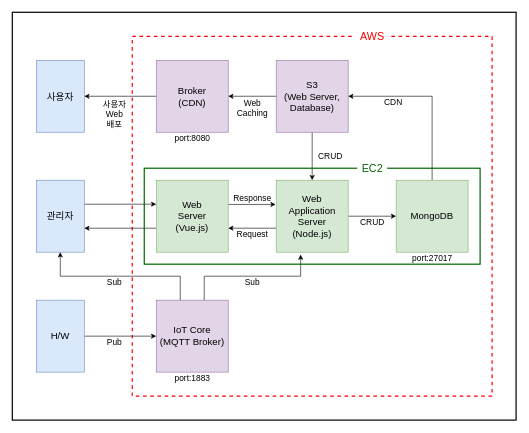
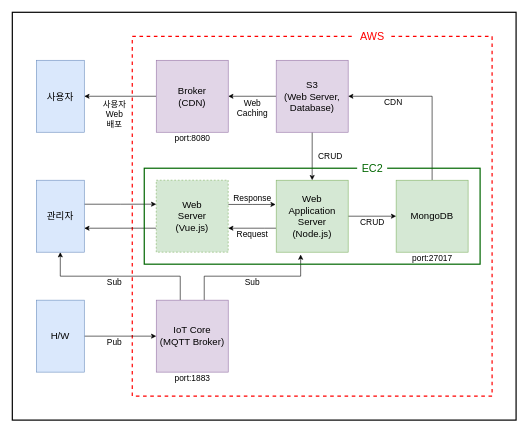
node "Web Server (Vue.js)": style solid -> dashed
